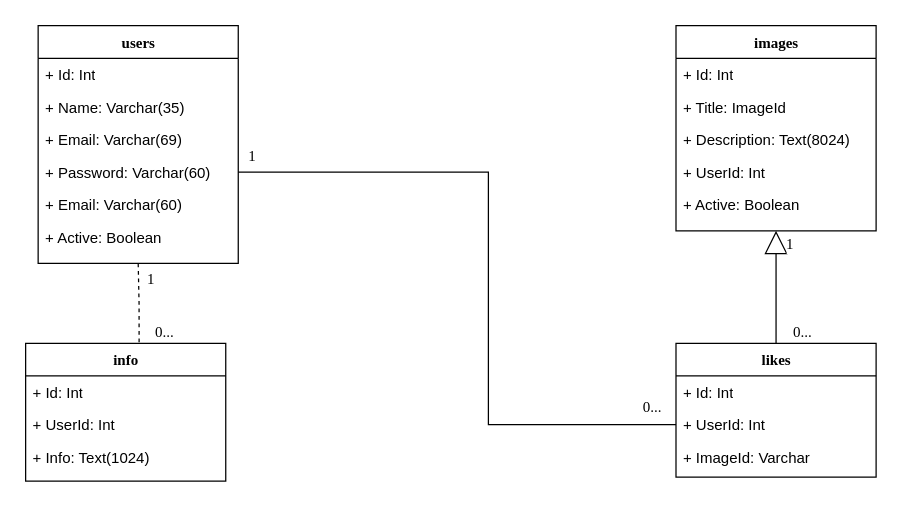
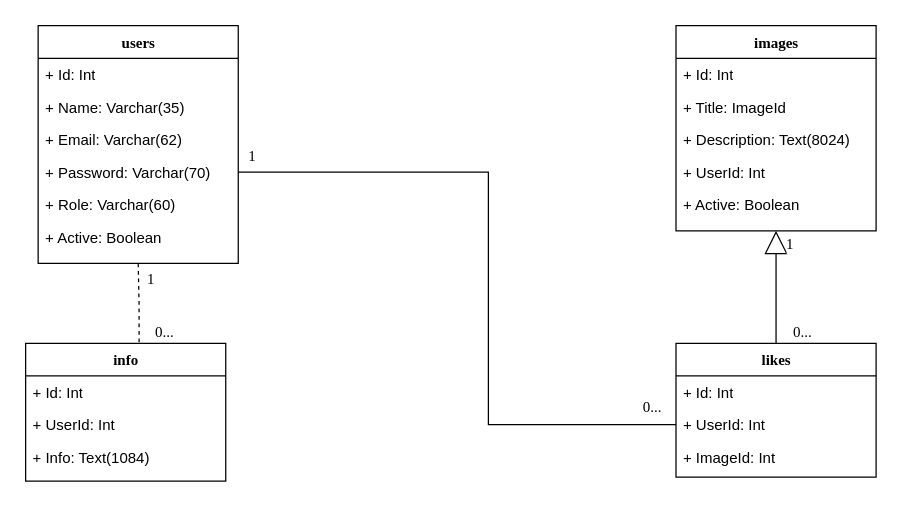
node "+ Email: Varchar(69)": label "+ Email: Varchar(69)" -> "+ Email: Varchar(62)"
node "+ Password: Varchar(60)": label "+ Password: Varchar(60)" -> "+ Password: Varchar(70)"
node "+ Email: Varchar(60)": label "+ Email: Varchar(60)" -> "+ Role: Varchar(60)"
node "+ Info: Text(1024)": label "+ Info: Text(1024)" -> "+ Info: Text(1084)"
node "+ ImageId: Varchar": label "+ ImageId: Varchar" -> "+ ImageId: Int"
